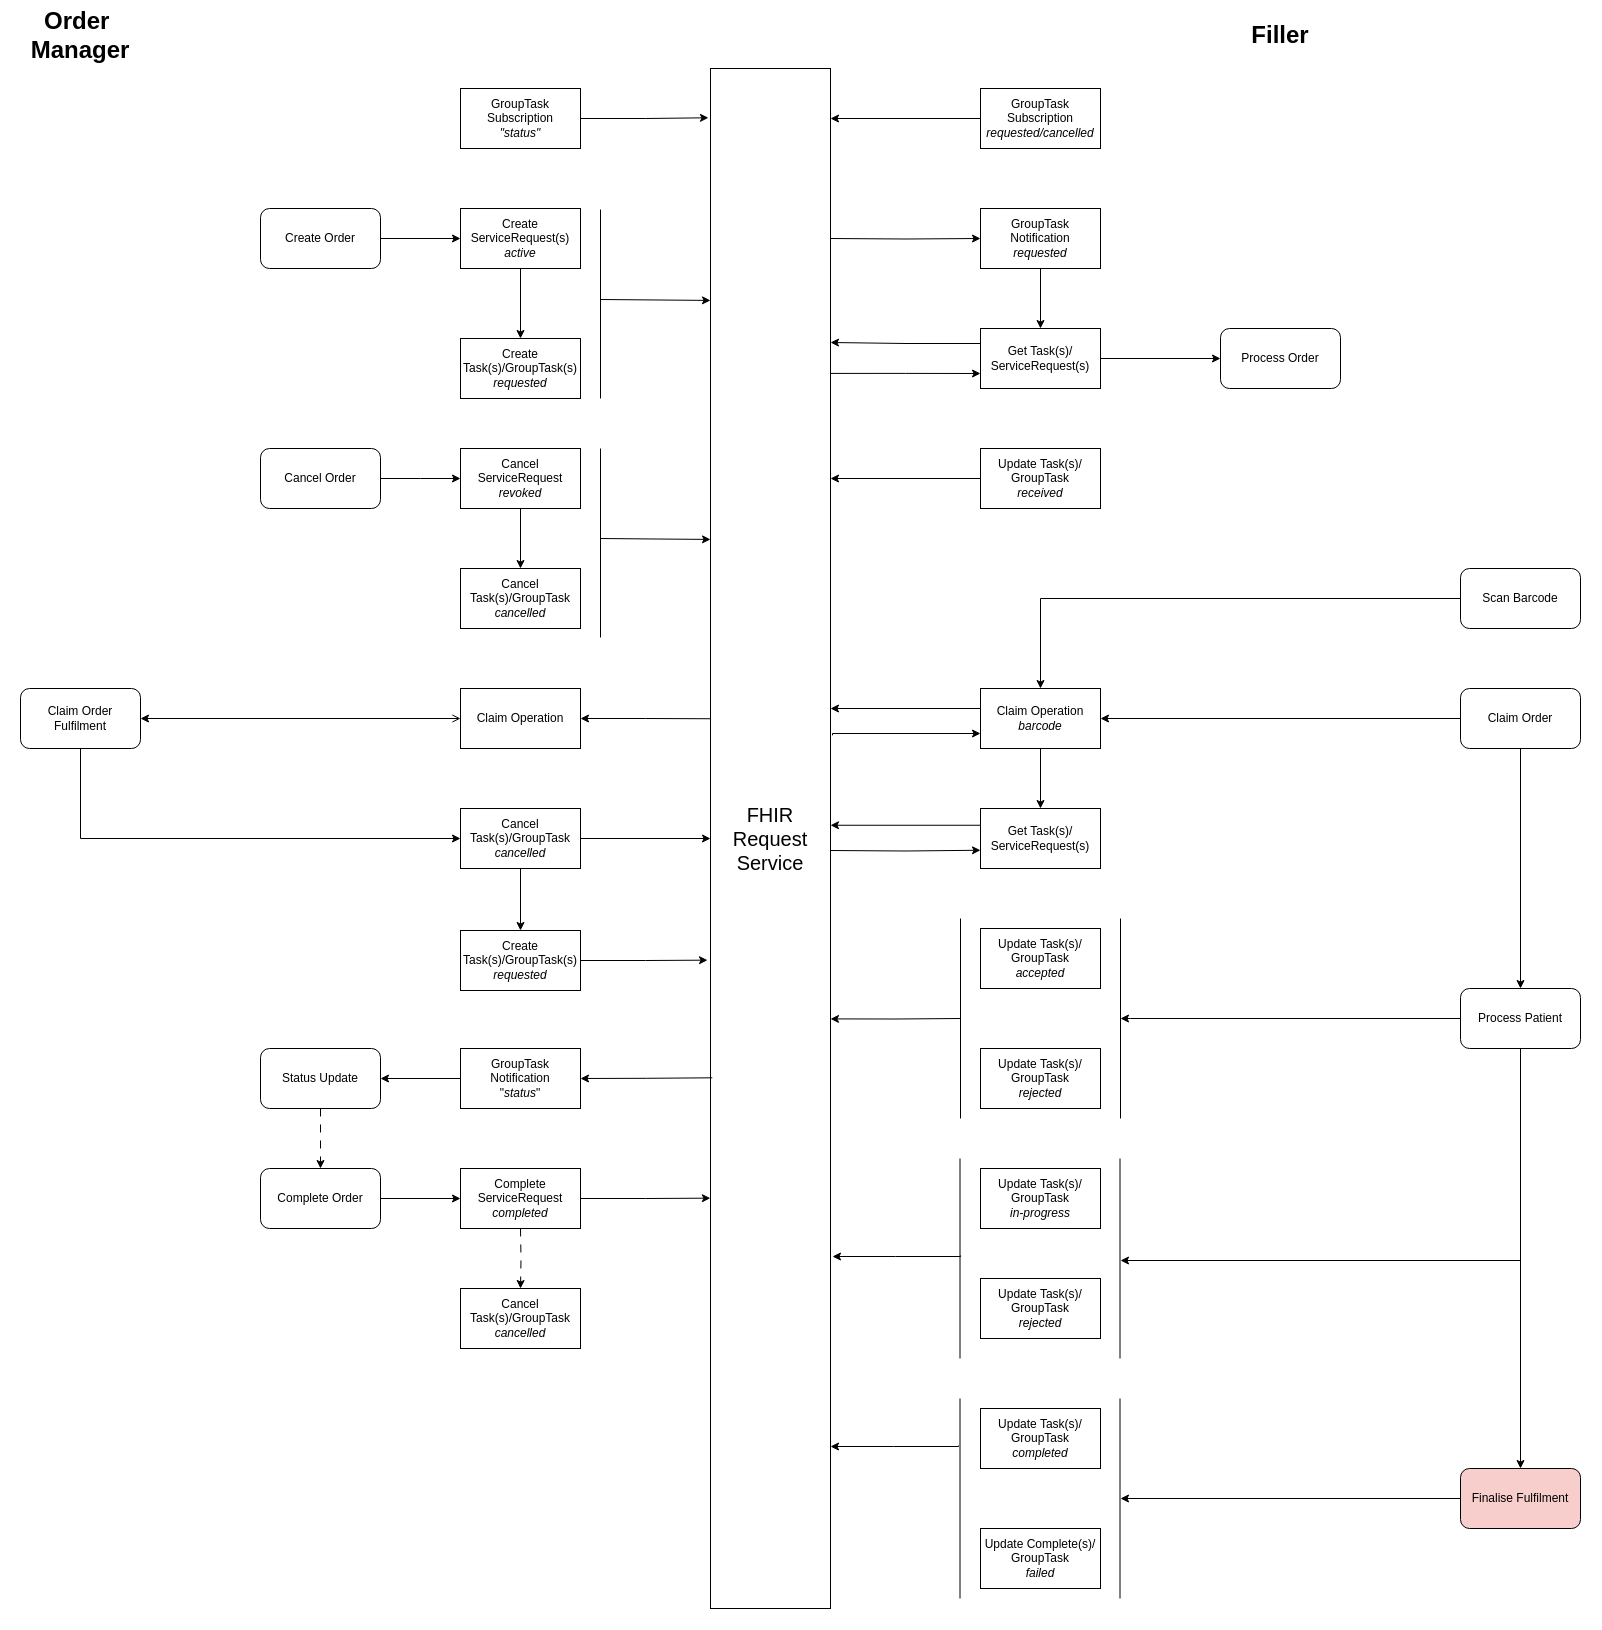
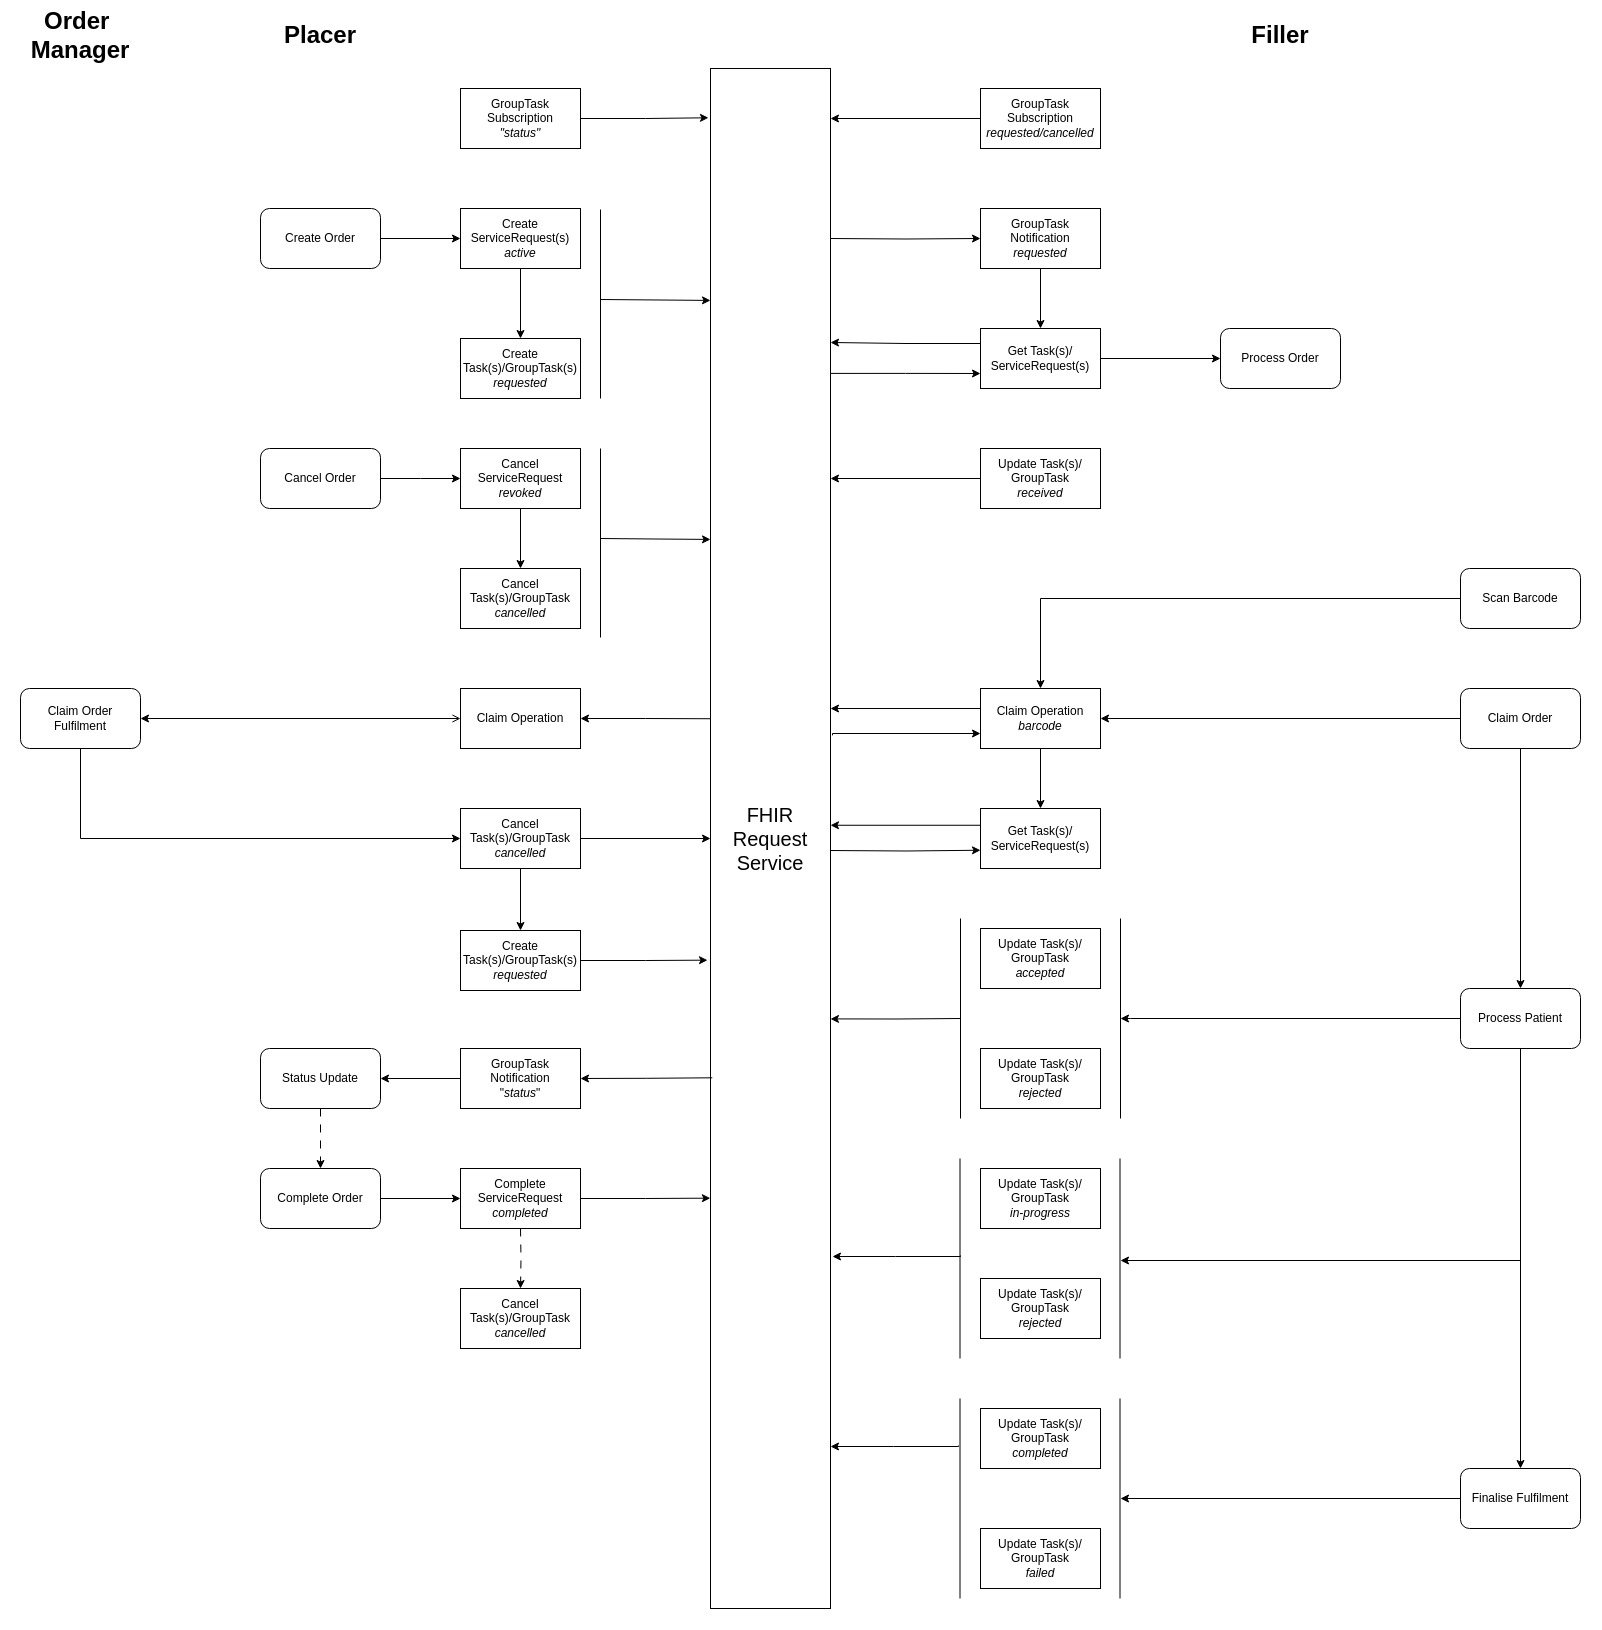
node "Placer": added
node "Finalise Fulfilment": fillcolor #f8cecc -> #ffffff
node "Update Complete(s)/ GroupTask failed": label "Update Complete(s)/ GroupTask failed" -> "Update Task(s)/ GroupTask failed"
